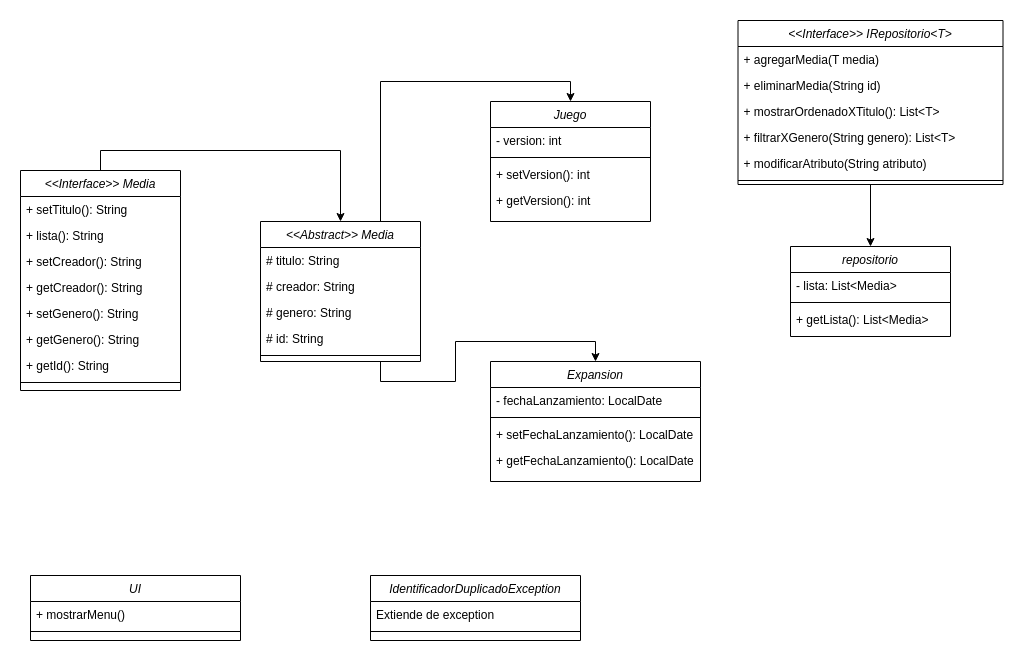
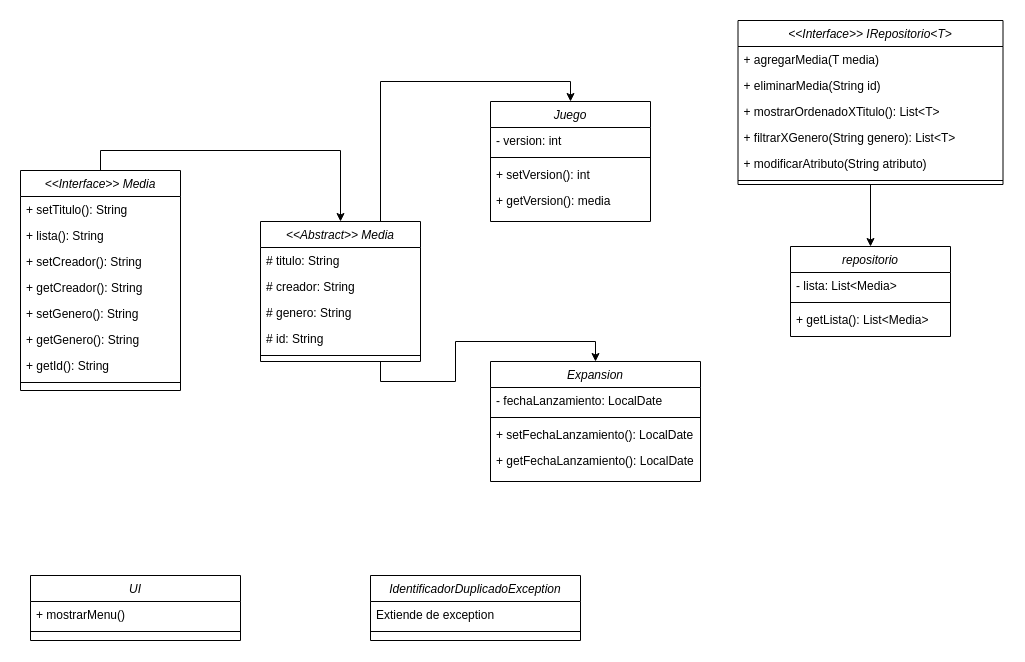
node "+ getVersion(): int": label "+ getVersion(): int" -> "+ getVersion(): media"
